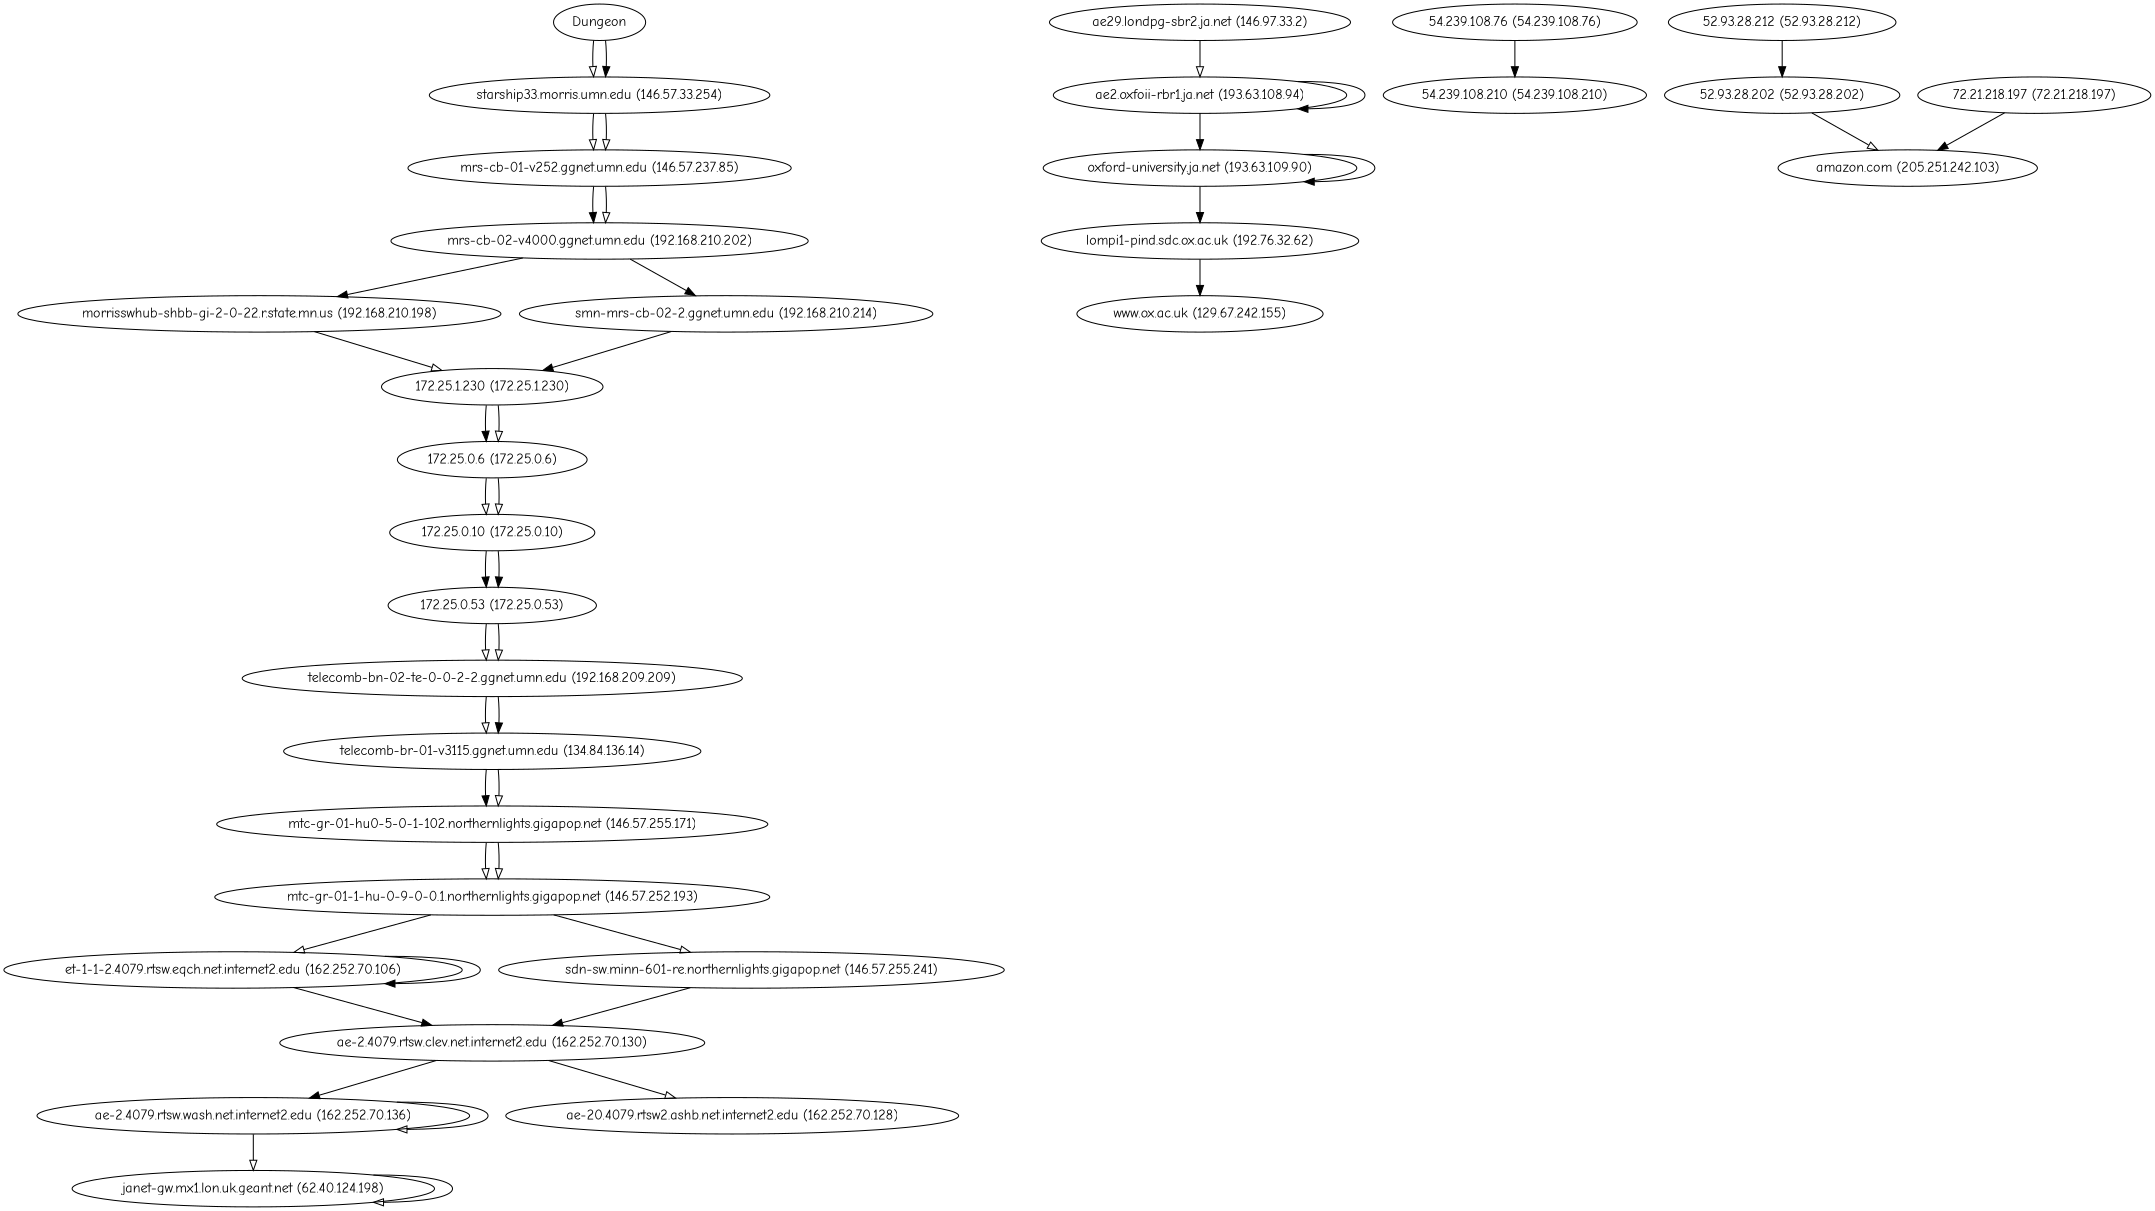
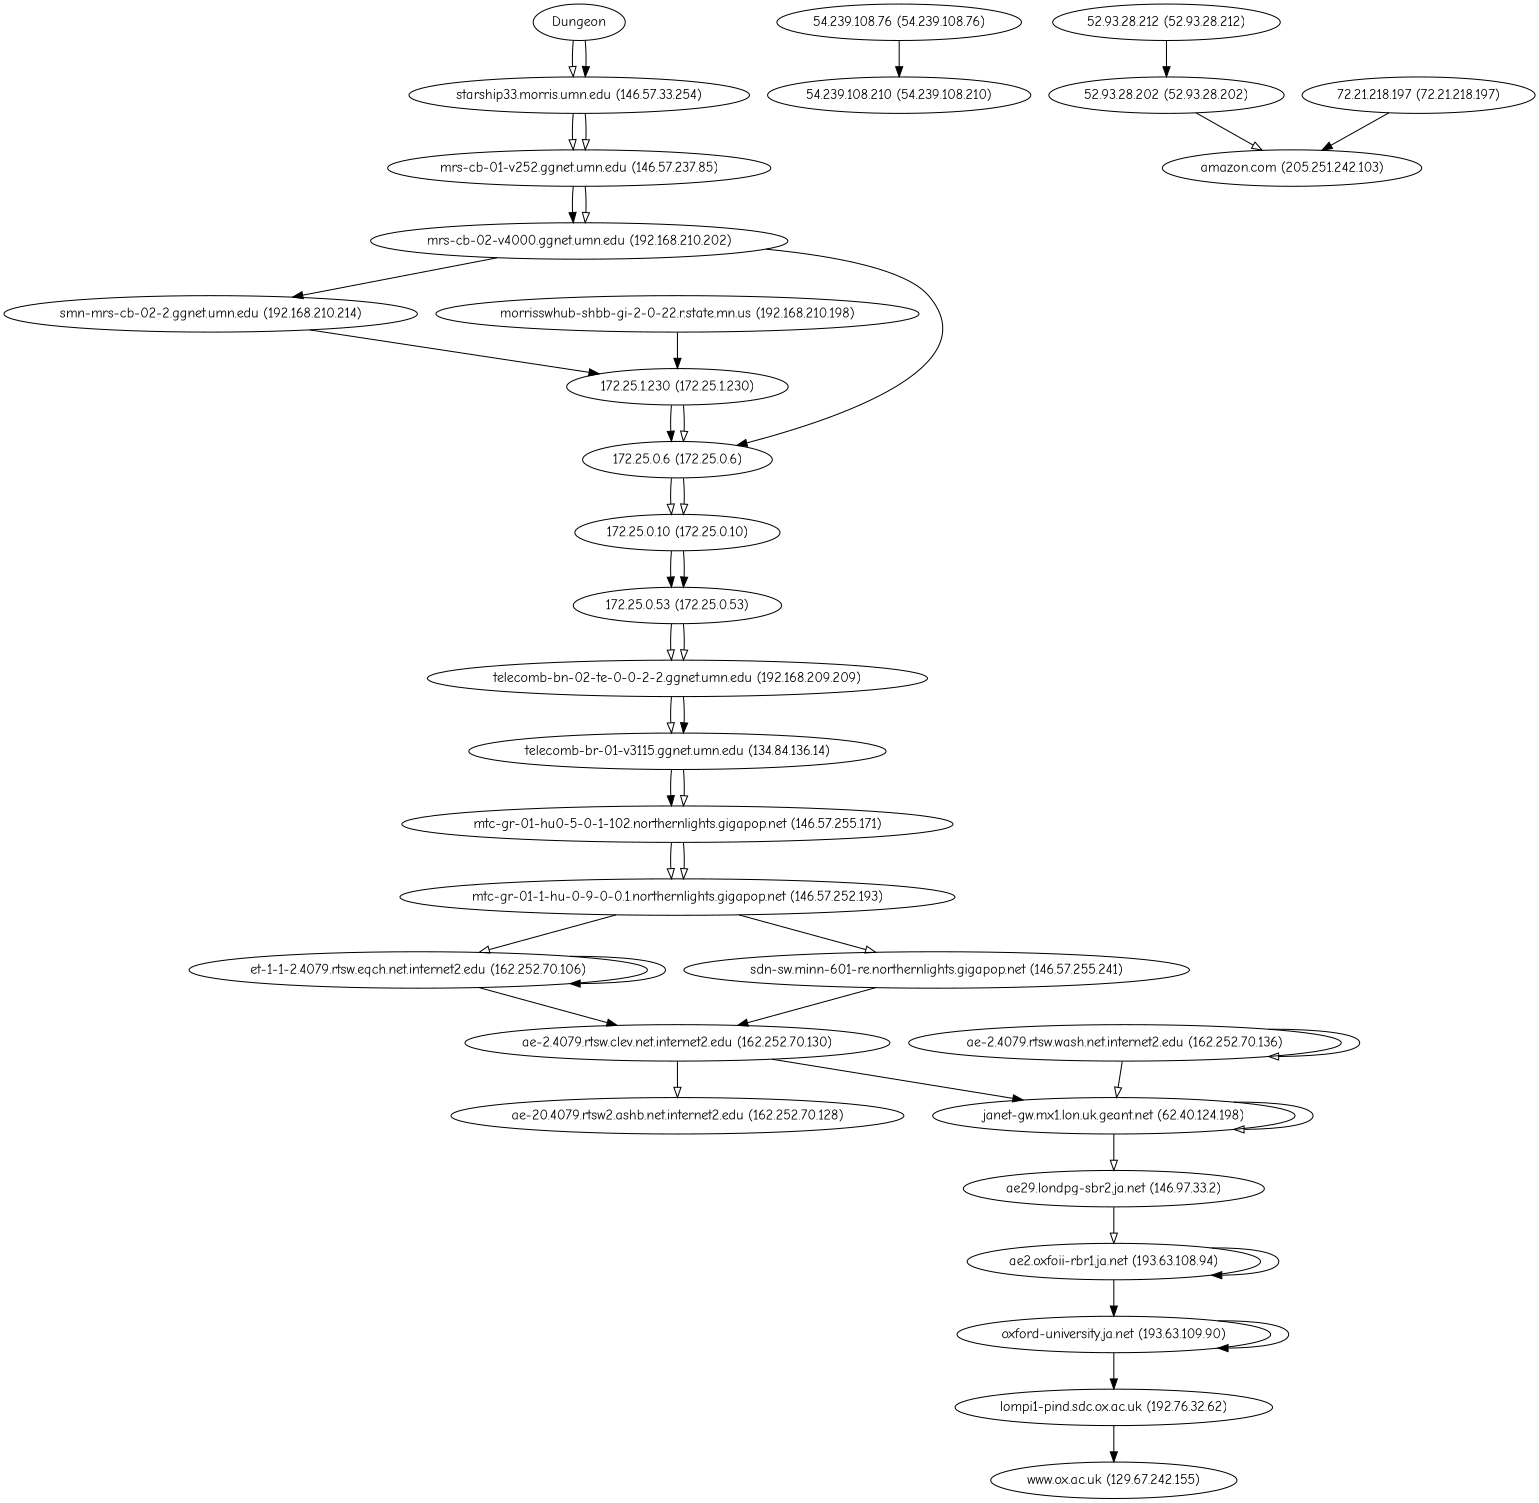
edge "mrs-cb-02-v4000.ggnet.umn.edu (192.168.210.202)" -> "morrisswhub-shbb-gi-2-0-22.r.state.mn.us (192.168.210.198)": now "mrs-cb-02-v4000.ggnet.umn.edu (192.168.210.202)" -> "172.25.0.6 (172.25.0.6)"
edge "morrisswhub-shbb-gi-2-0-22.r.state.mn.us (192.168.210.198)" -> "172.25.1.230 (172.25.1.230)": arrowhead onormal -> normal
edge "ae-2.4079.rtsw.clev.net.internet2.edu (162.252.70.130)" -> "ae-2.4079.rtsw.wash.net.internet2.edu (162.252.70.136)": now "ae-2.4079.rtsw.clev.net.internet2.edu (162.252.70.130)" -> "janet-gw.mx1.lon.uk.geant.net (62.40.124.198)"
edge "janet-gw.mx1.lon.uk.geant.net (62.40.124.198)" -> "ae29.londpg-sbr2.ja.net (146.97.33.2)": added
